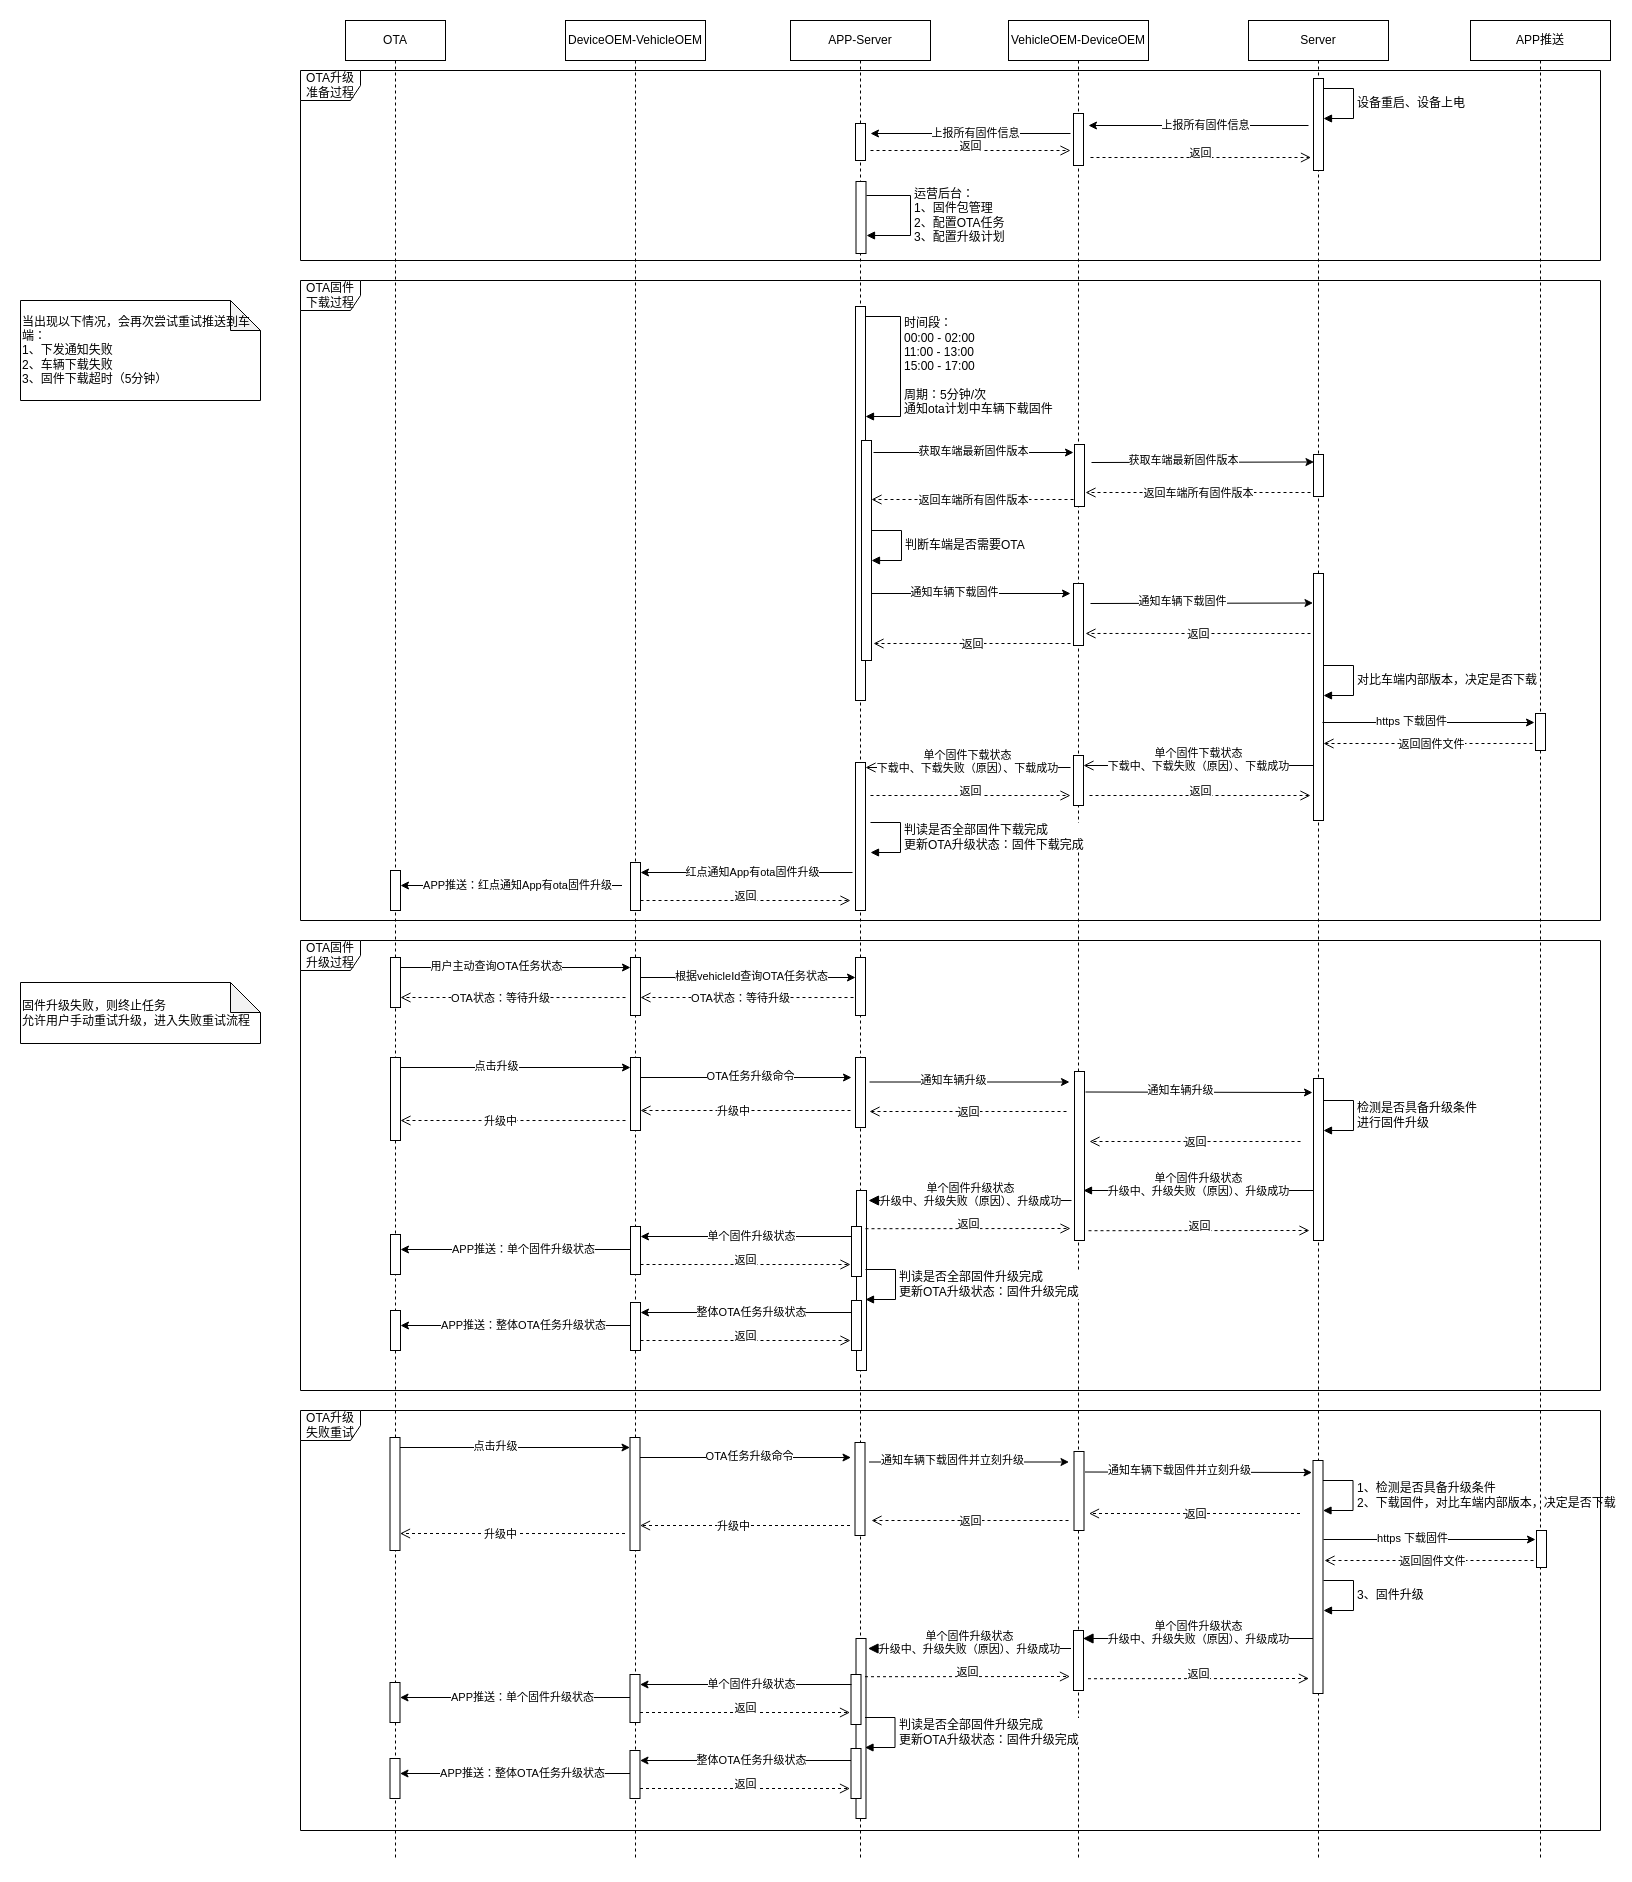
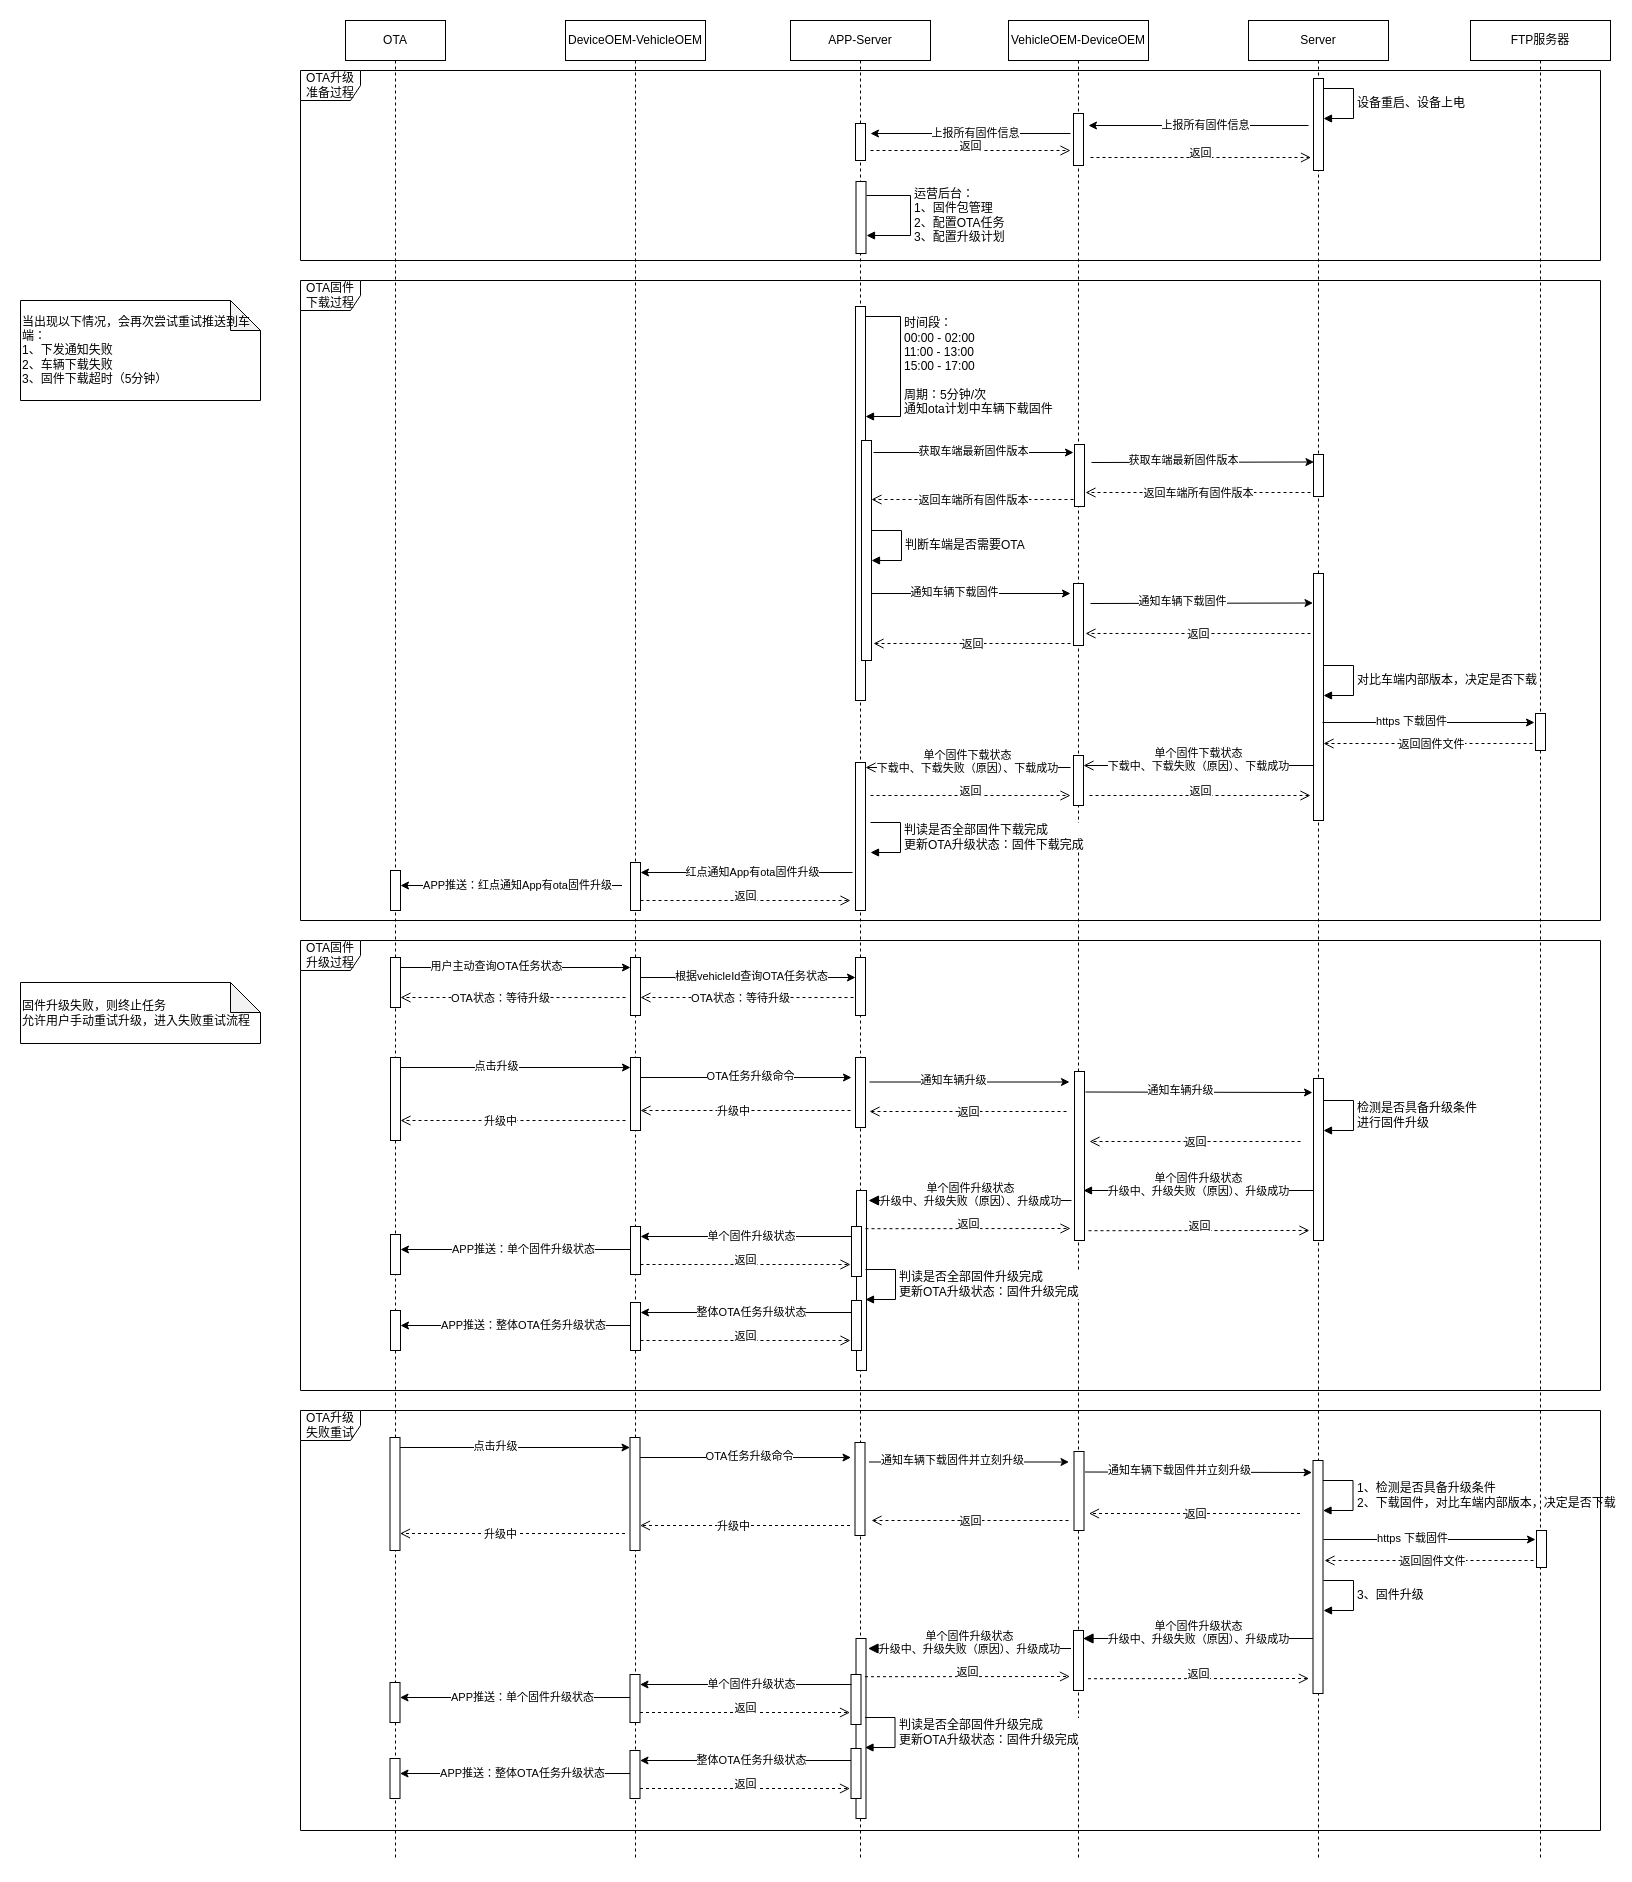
node "APP推送": label "APP推送" -> "FTP服务器"
